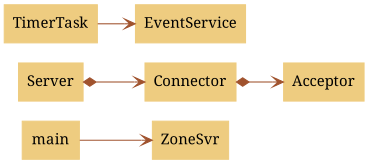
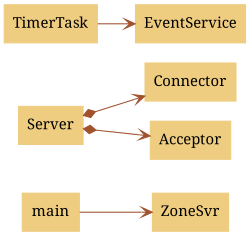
edge "Connector" -- "Acceptor": now "Server" -- "Acceptor"
